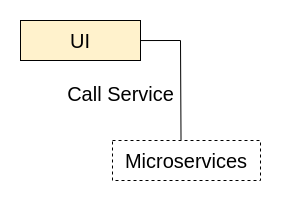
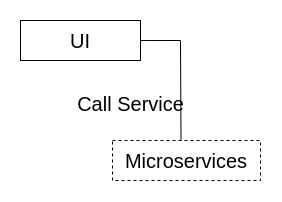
node "UI": fillcolor #fff2cc -> #ffffff
node "Call Service": moved (121, 94) -> (131, 104)
